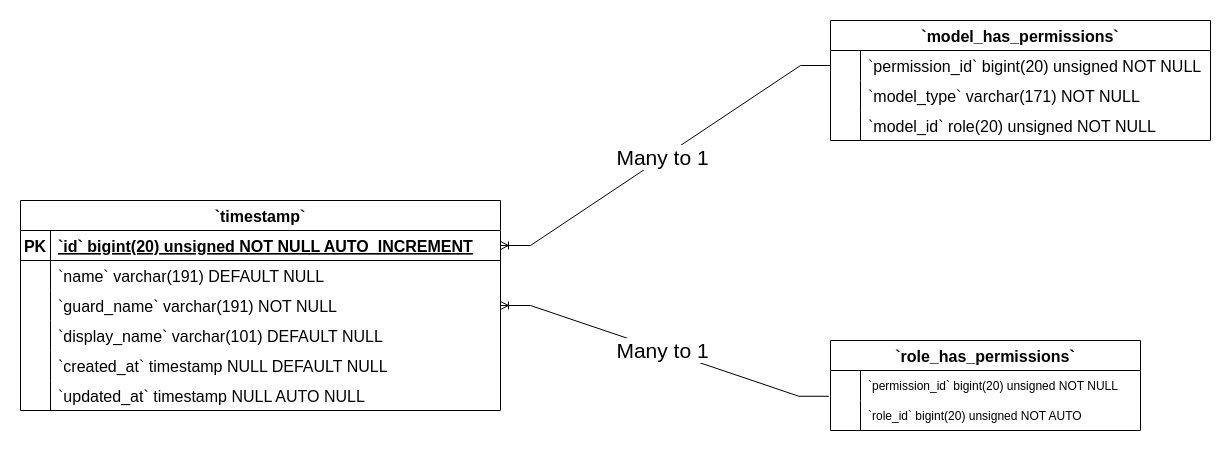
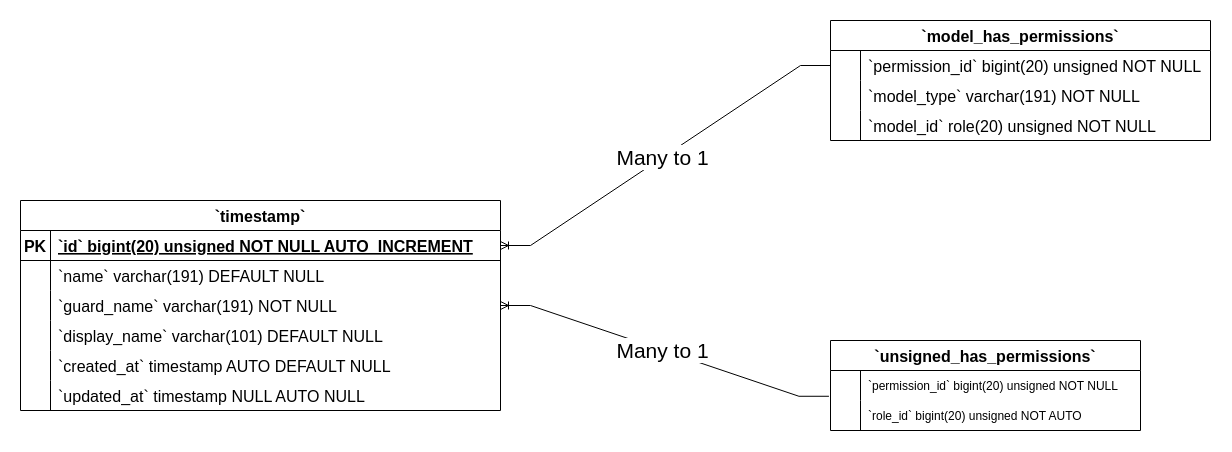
node "`model_type` varchar(171) NOT NULL": label "`model_type` varchar(171) NOT NULL" -> "`model_type` varchar(191) NOT NULL"
node "`role_has_permissions`": label "`role_has_permissions`" -> "`unsigned_has_permissions`"
node "`created_at` timestamp NULL DEFAULT NULL": label "`created_at` timestamp NULL DEFAULT NULL" -> "`created_at` timestamp AUTO DEFAULT NULL"
